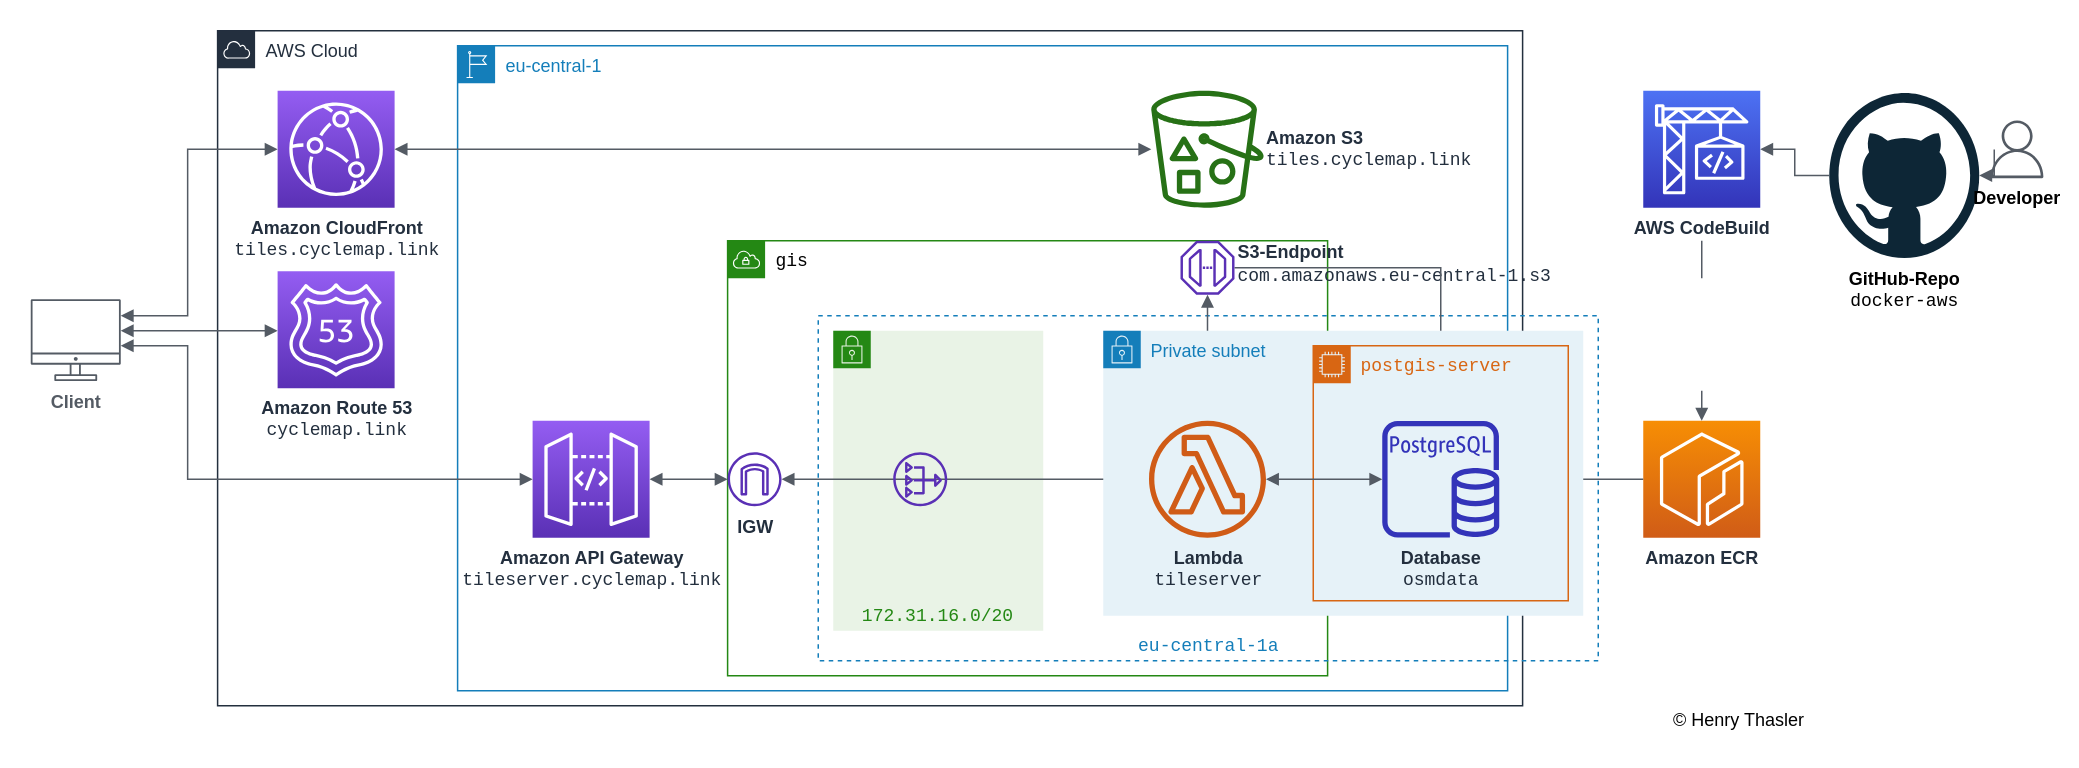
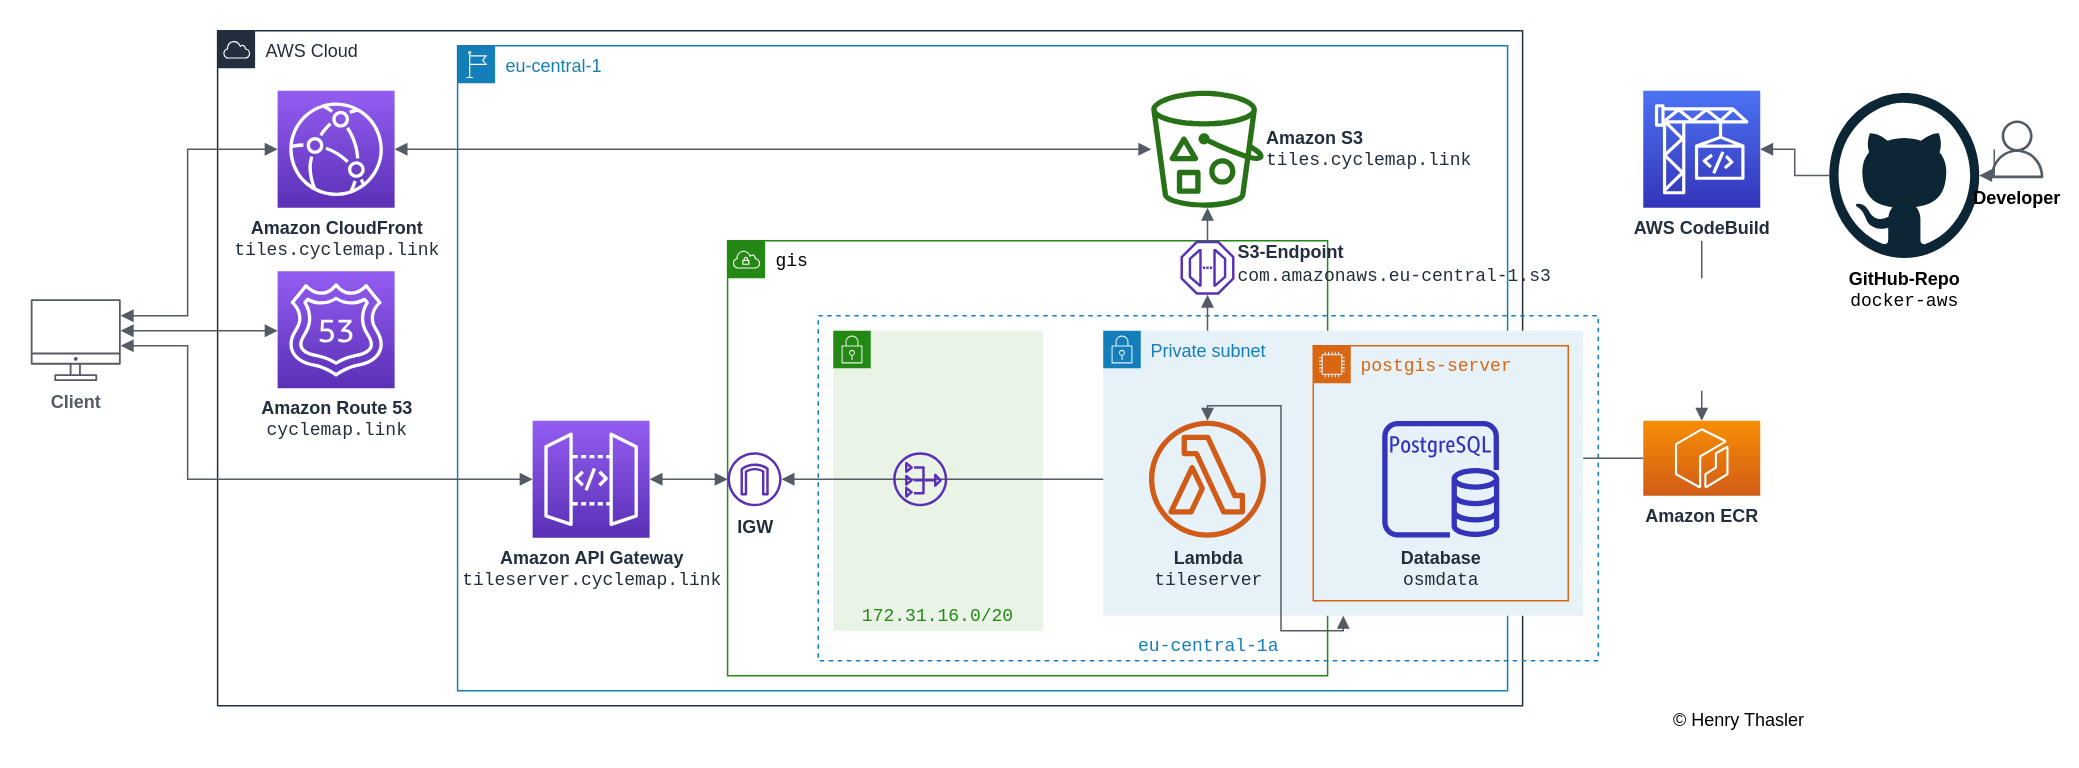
edge "S3-Endpoint com.amazonaws.eu-central-1.s3" -> "postgis-server": now "S3-Endpoint com.amazonaws.eu-central-1.s3" -> "Amazon S3 tiles.cyclemap.link"
edge "Lambda tileserver" -- "Database osmdata": now "Lambda tileserver" -- "Private subnet"
node "Amazon ECR": size 117x117 -> 117x75
